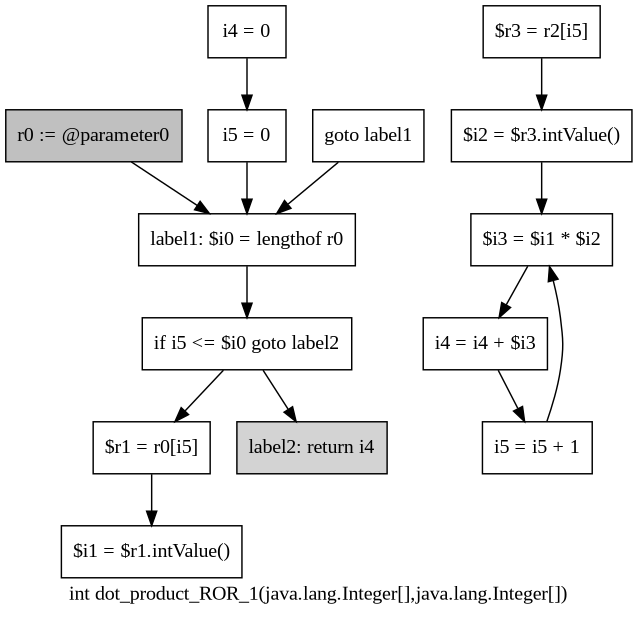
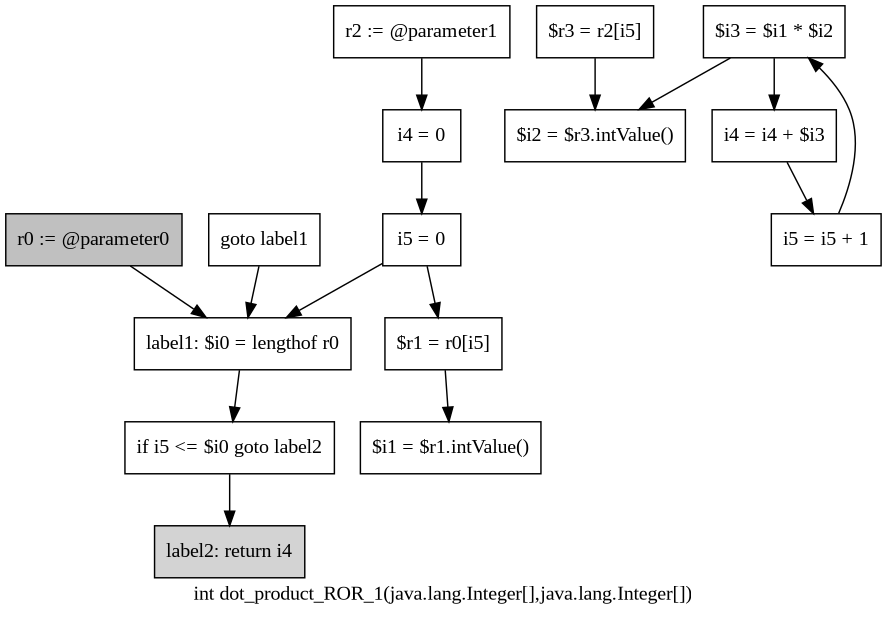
node "r2 := @parameter1": added
edge "$i2 = $r3.intValue()" -> "$i3 = $i1 * $i2": reversed
edge "if i5 <= $i0 goto label2" -> "$r1 = r0[i5]": now "i5 = 0" -> "$r1 = r0[i5]"
